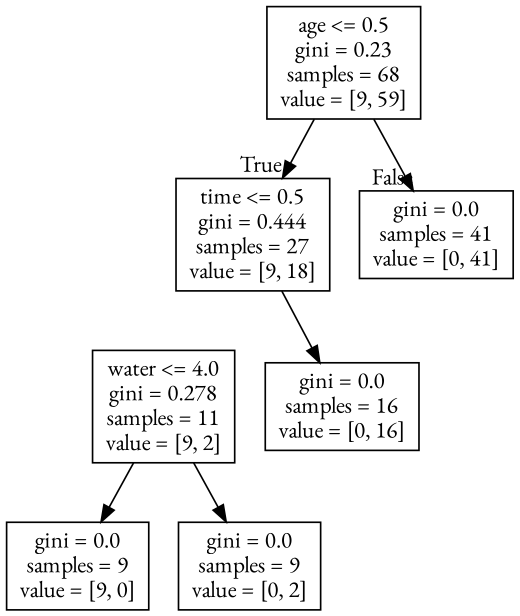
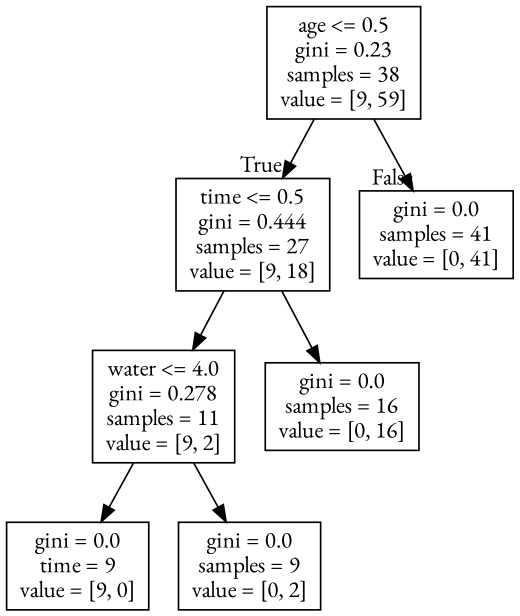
node "age <= 0.5 gini = 0.23 samples = 68 value = [9, 59]": label "age <= 0.5 gini = 0.23 samples = 68 value = [9, 59]" -> "age <= 0.5 gini = 0.23 samples = 38 value = [9, 59]"
edge "time <= 0.5 gini = 0.444 samples = 27 value = [9, 18]" -> "water <= 4.0 gini = 0.278 samples = 11 value = [9, 2]": added
node "gini = 0.0 samples = 9 value = [9, 0]": label "gini = 0.0 samples = 9 value = [9, 0]" -> "gini = 0.0 time = 9 value = [9, 0]"
